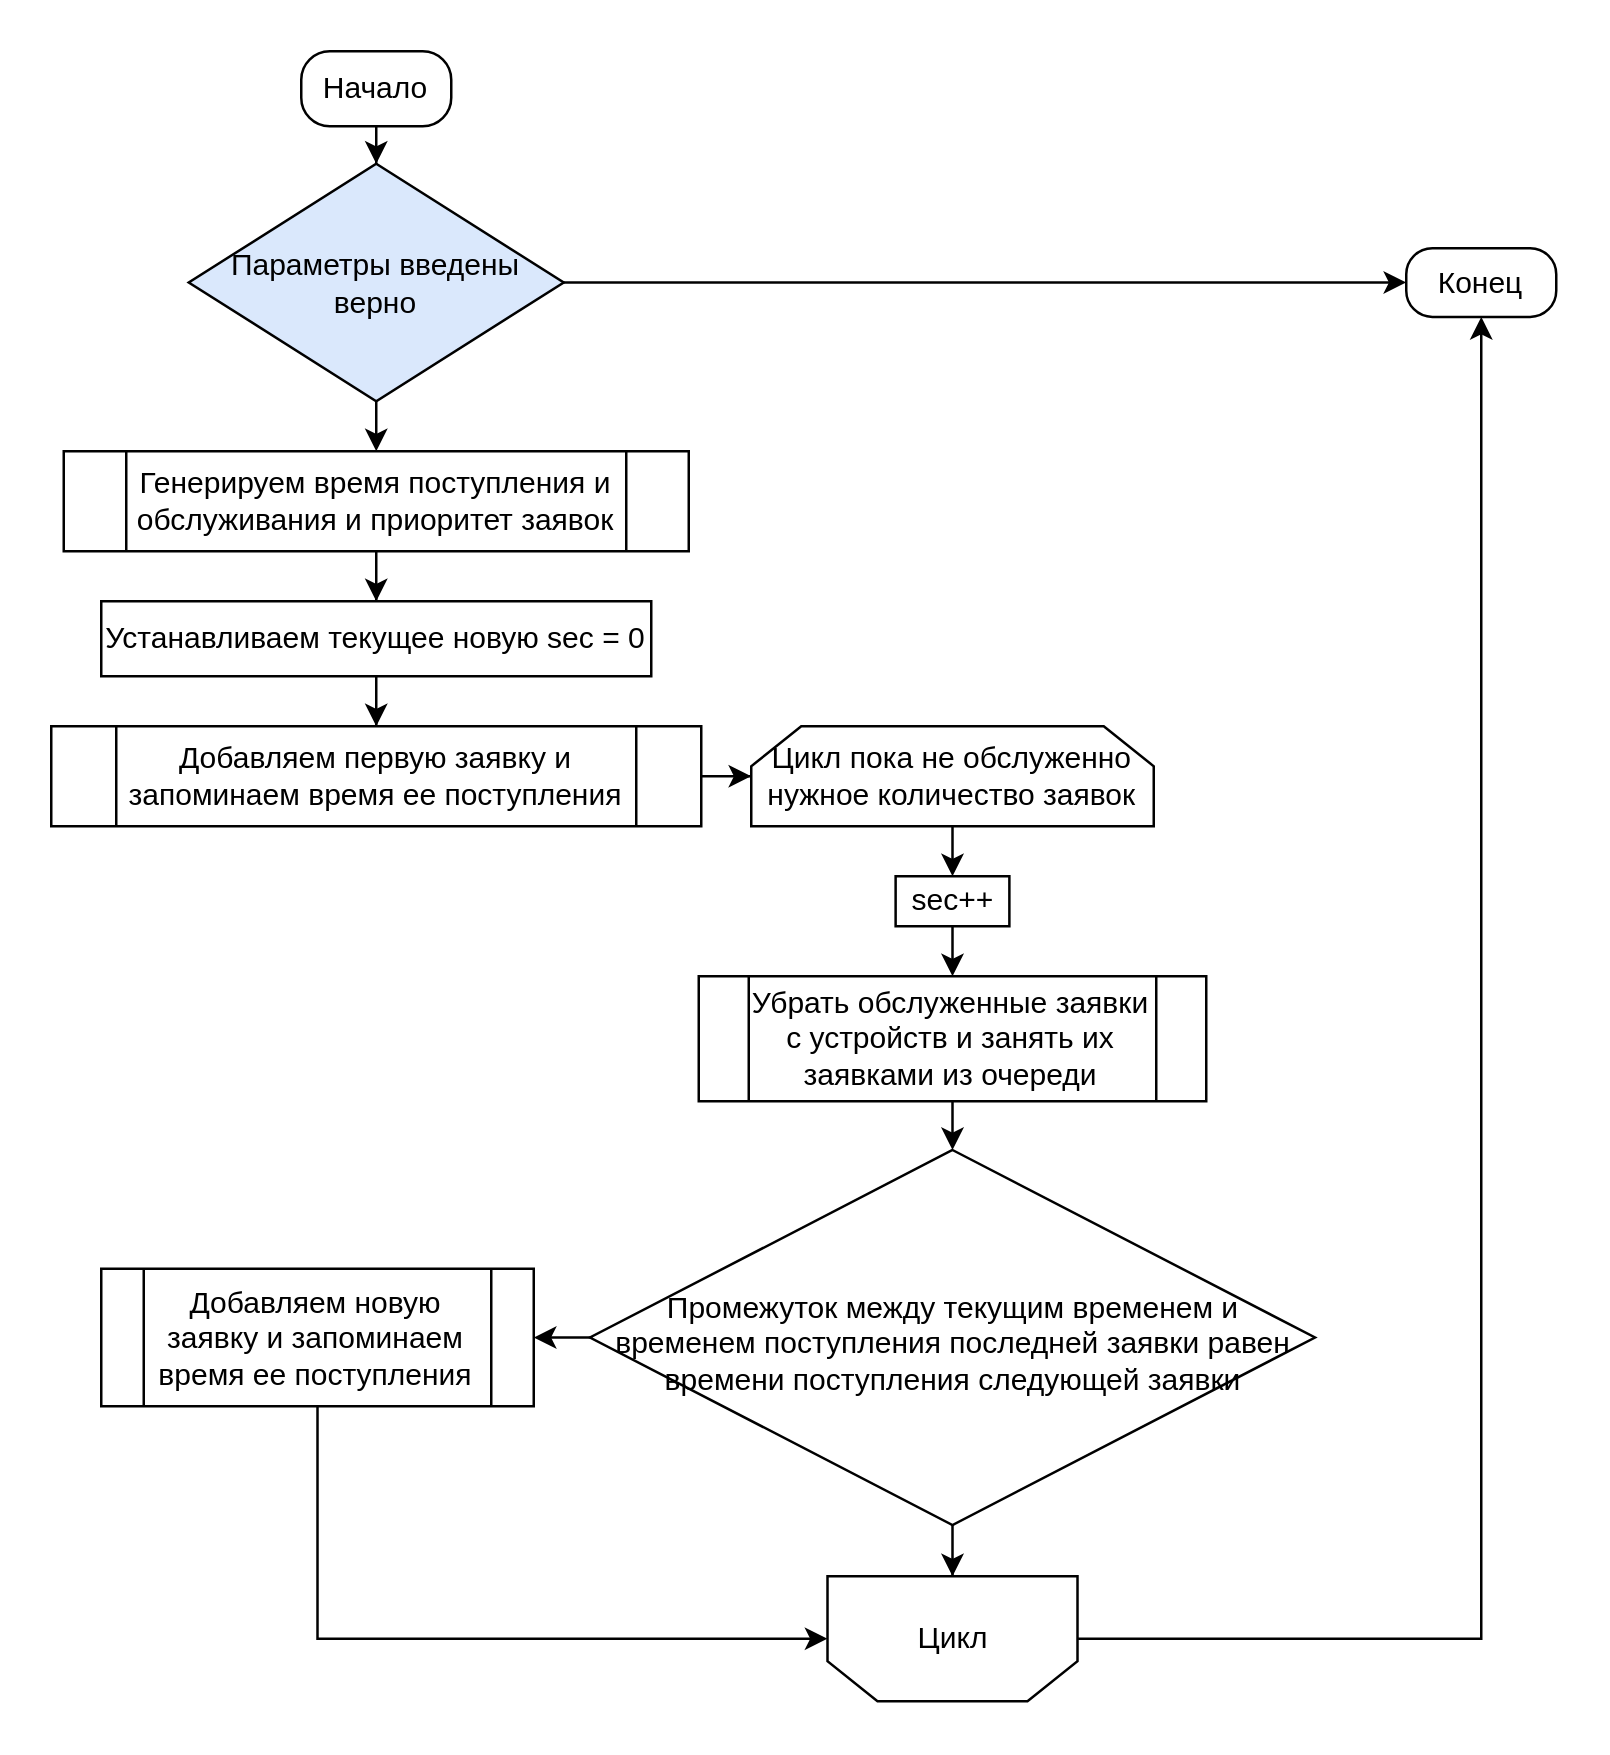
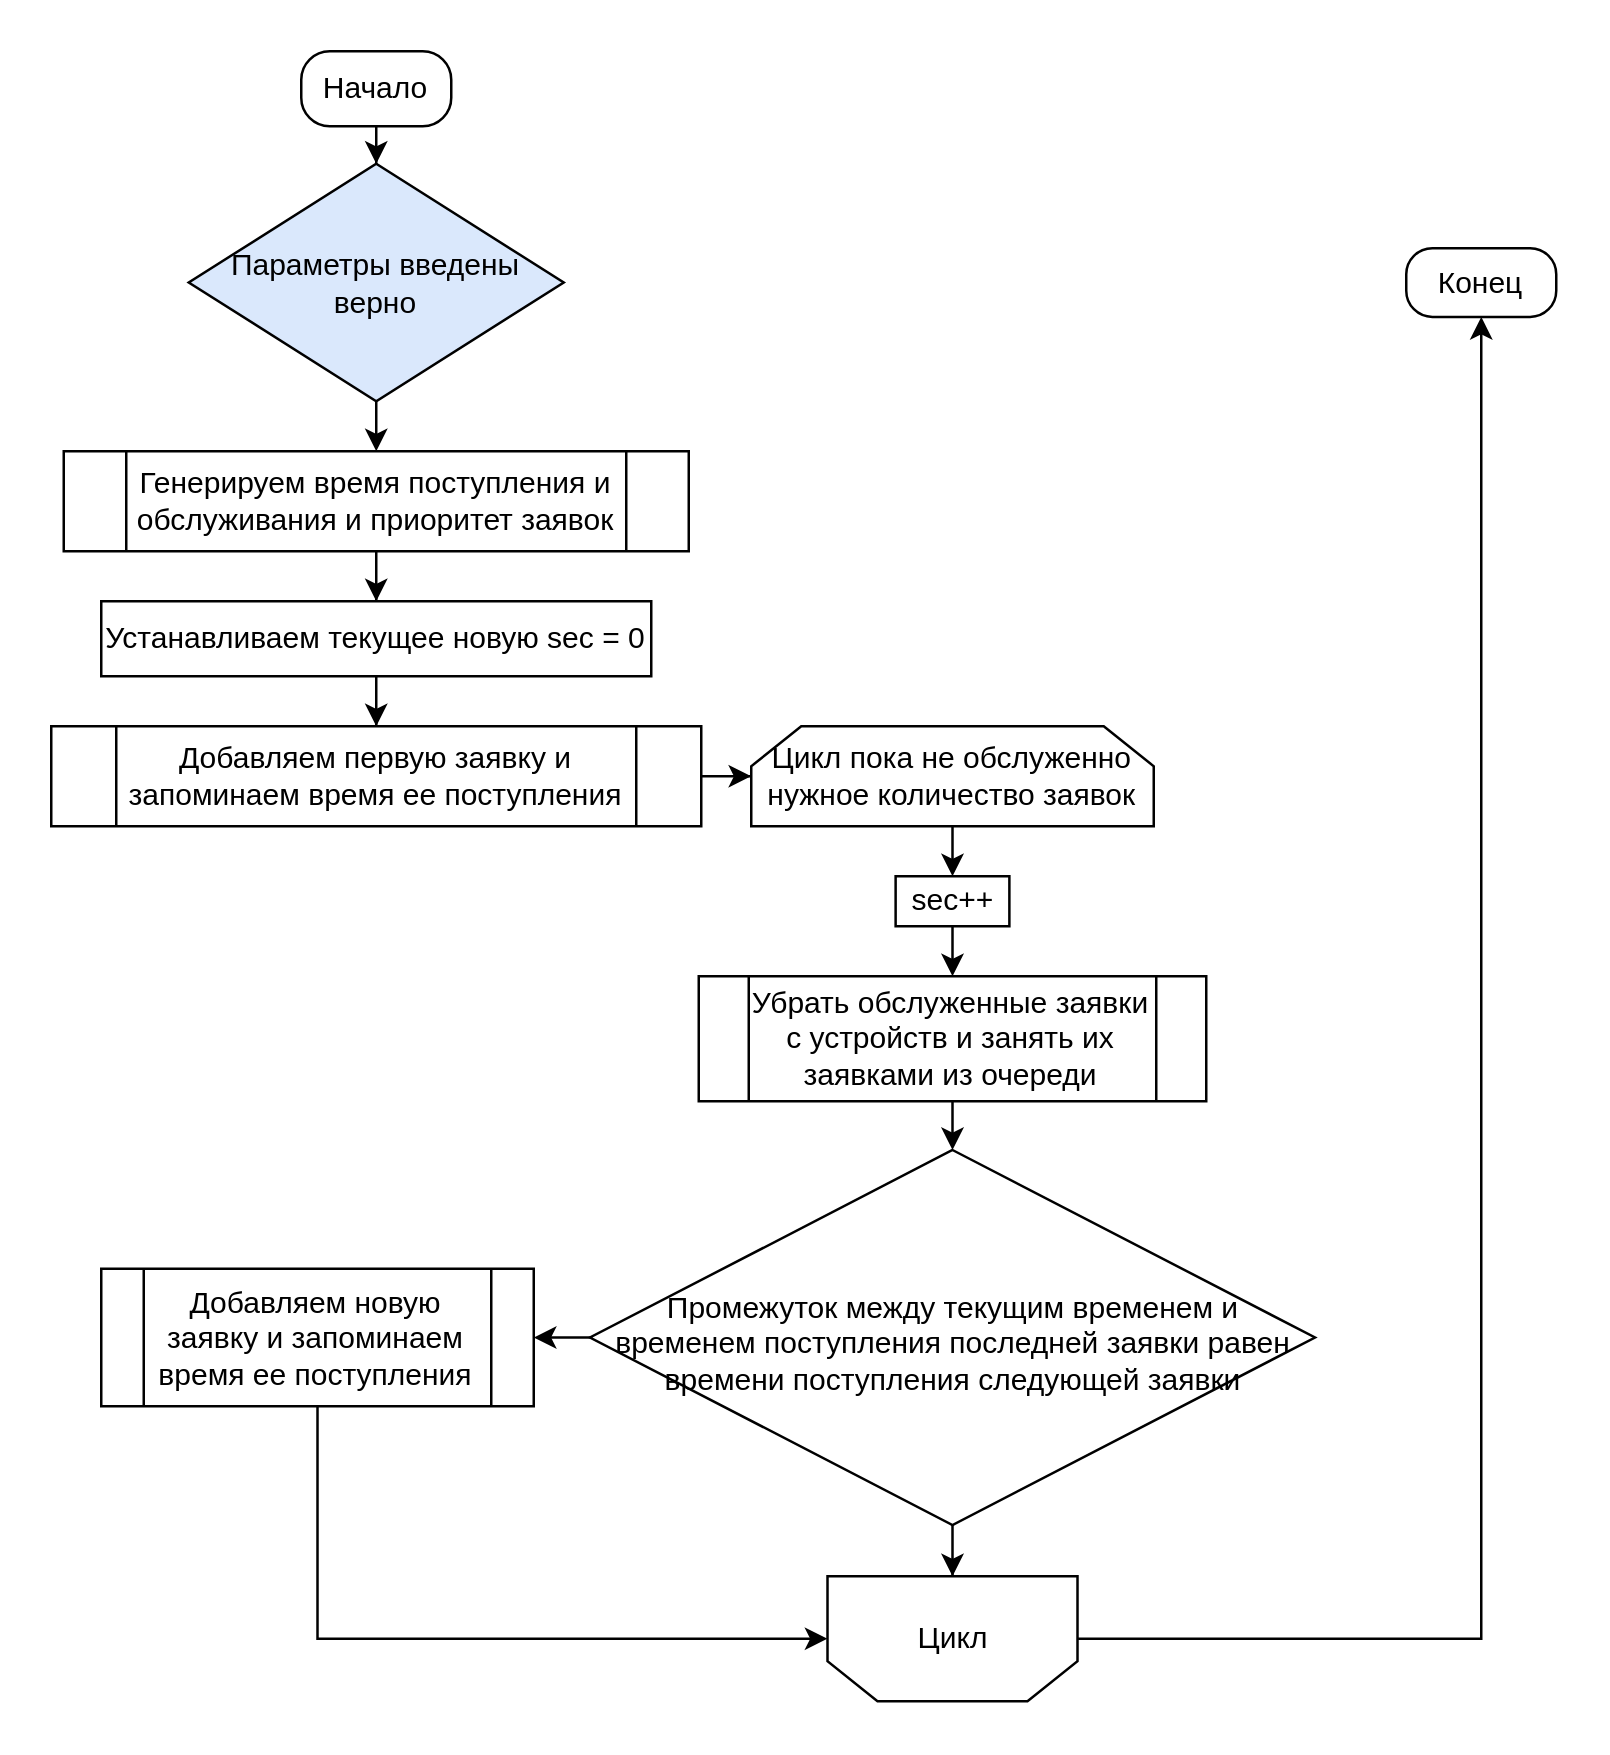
edge "Параметры введены верно" -> "Конец": removed
